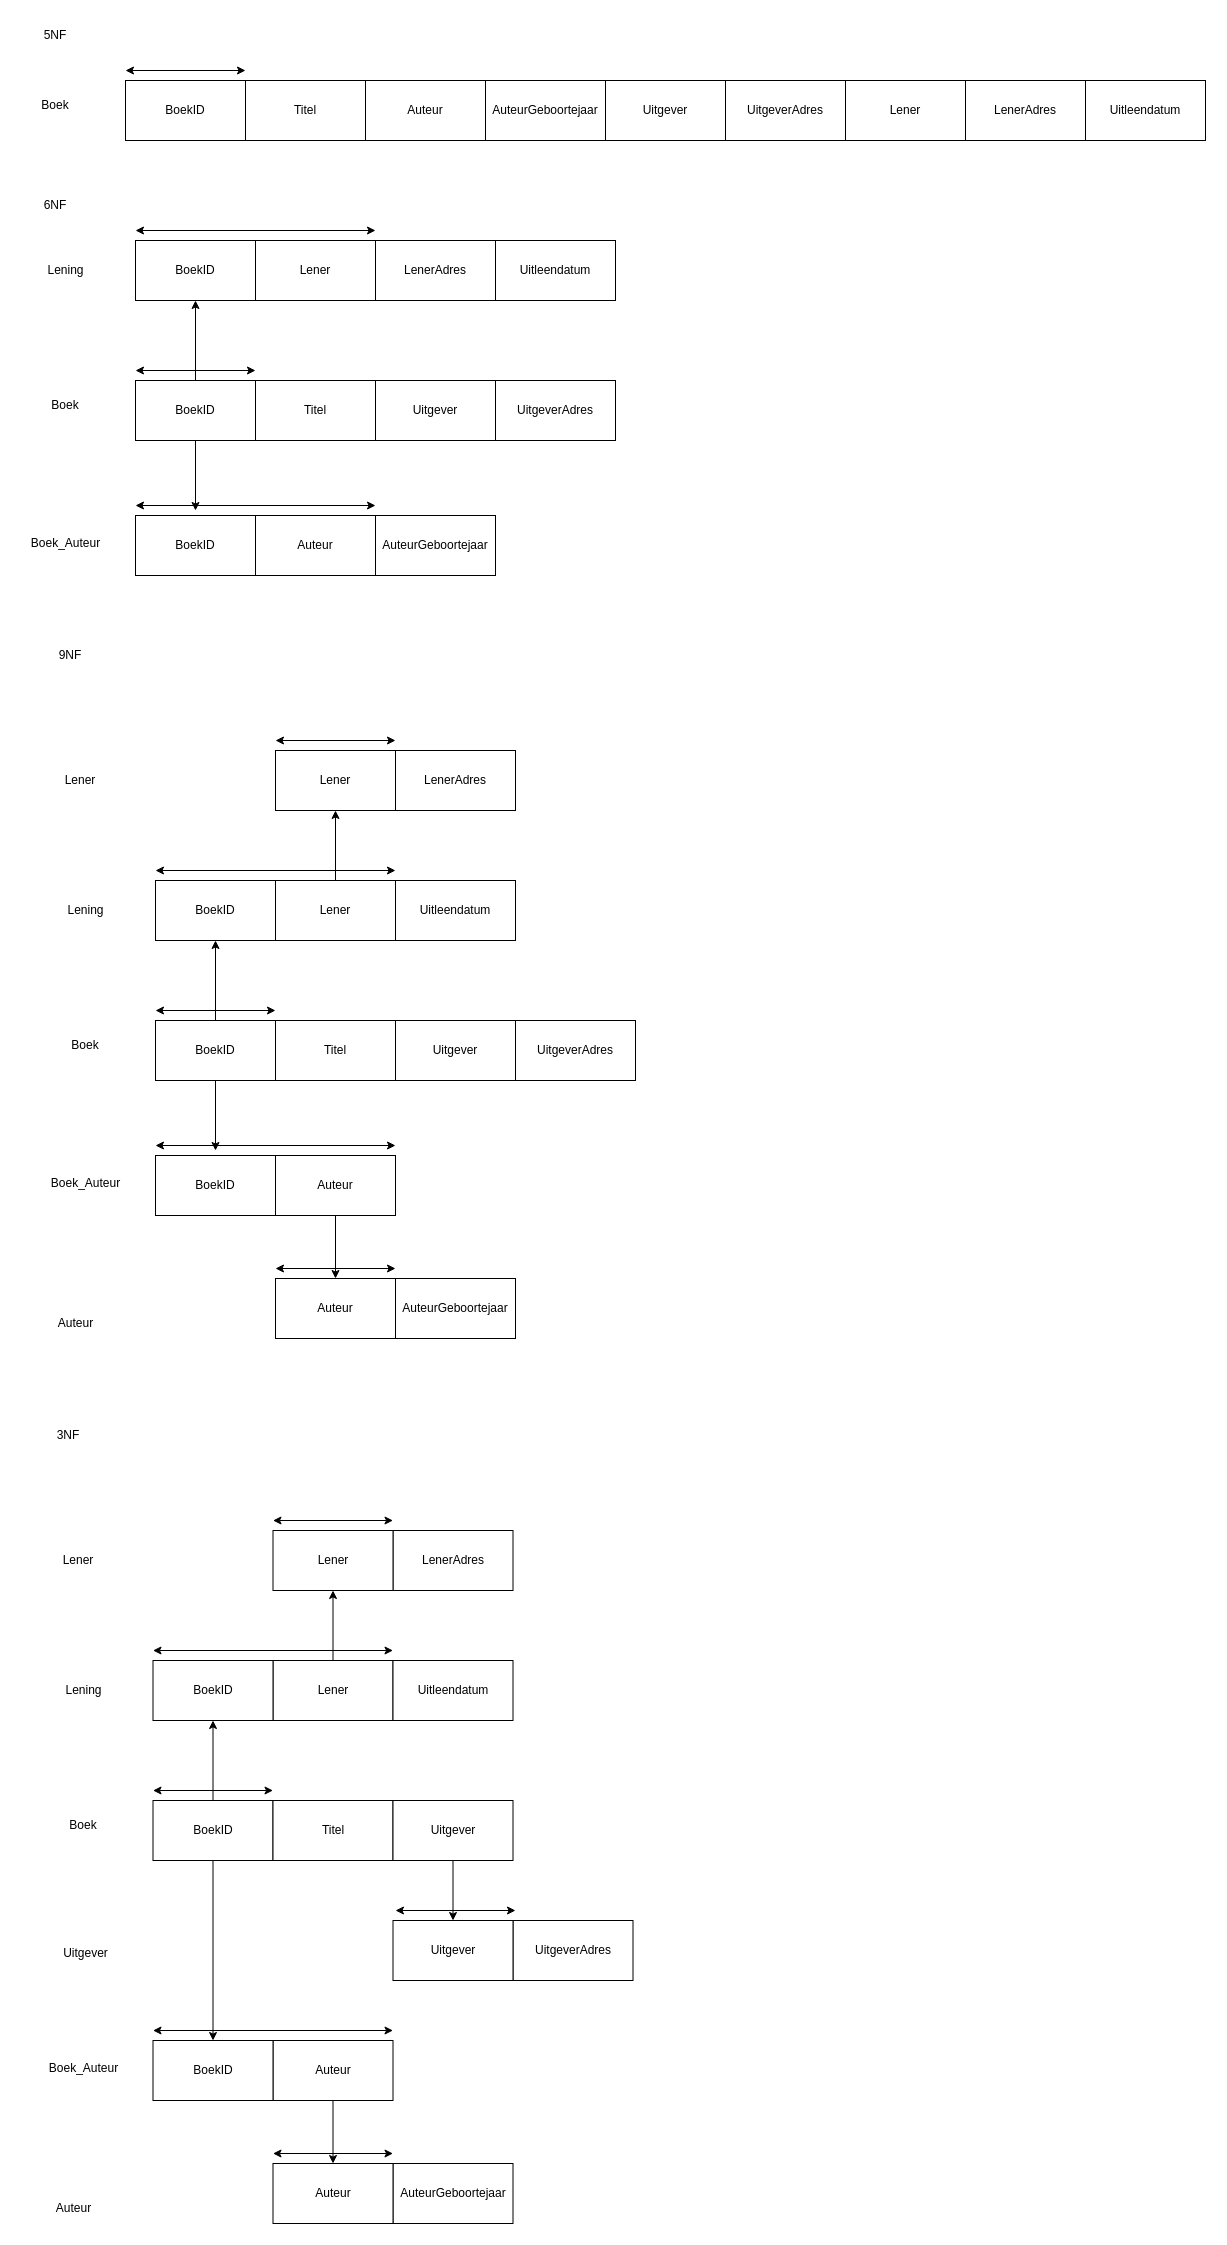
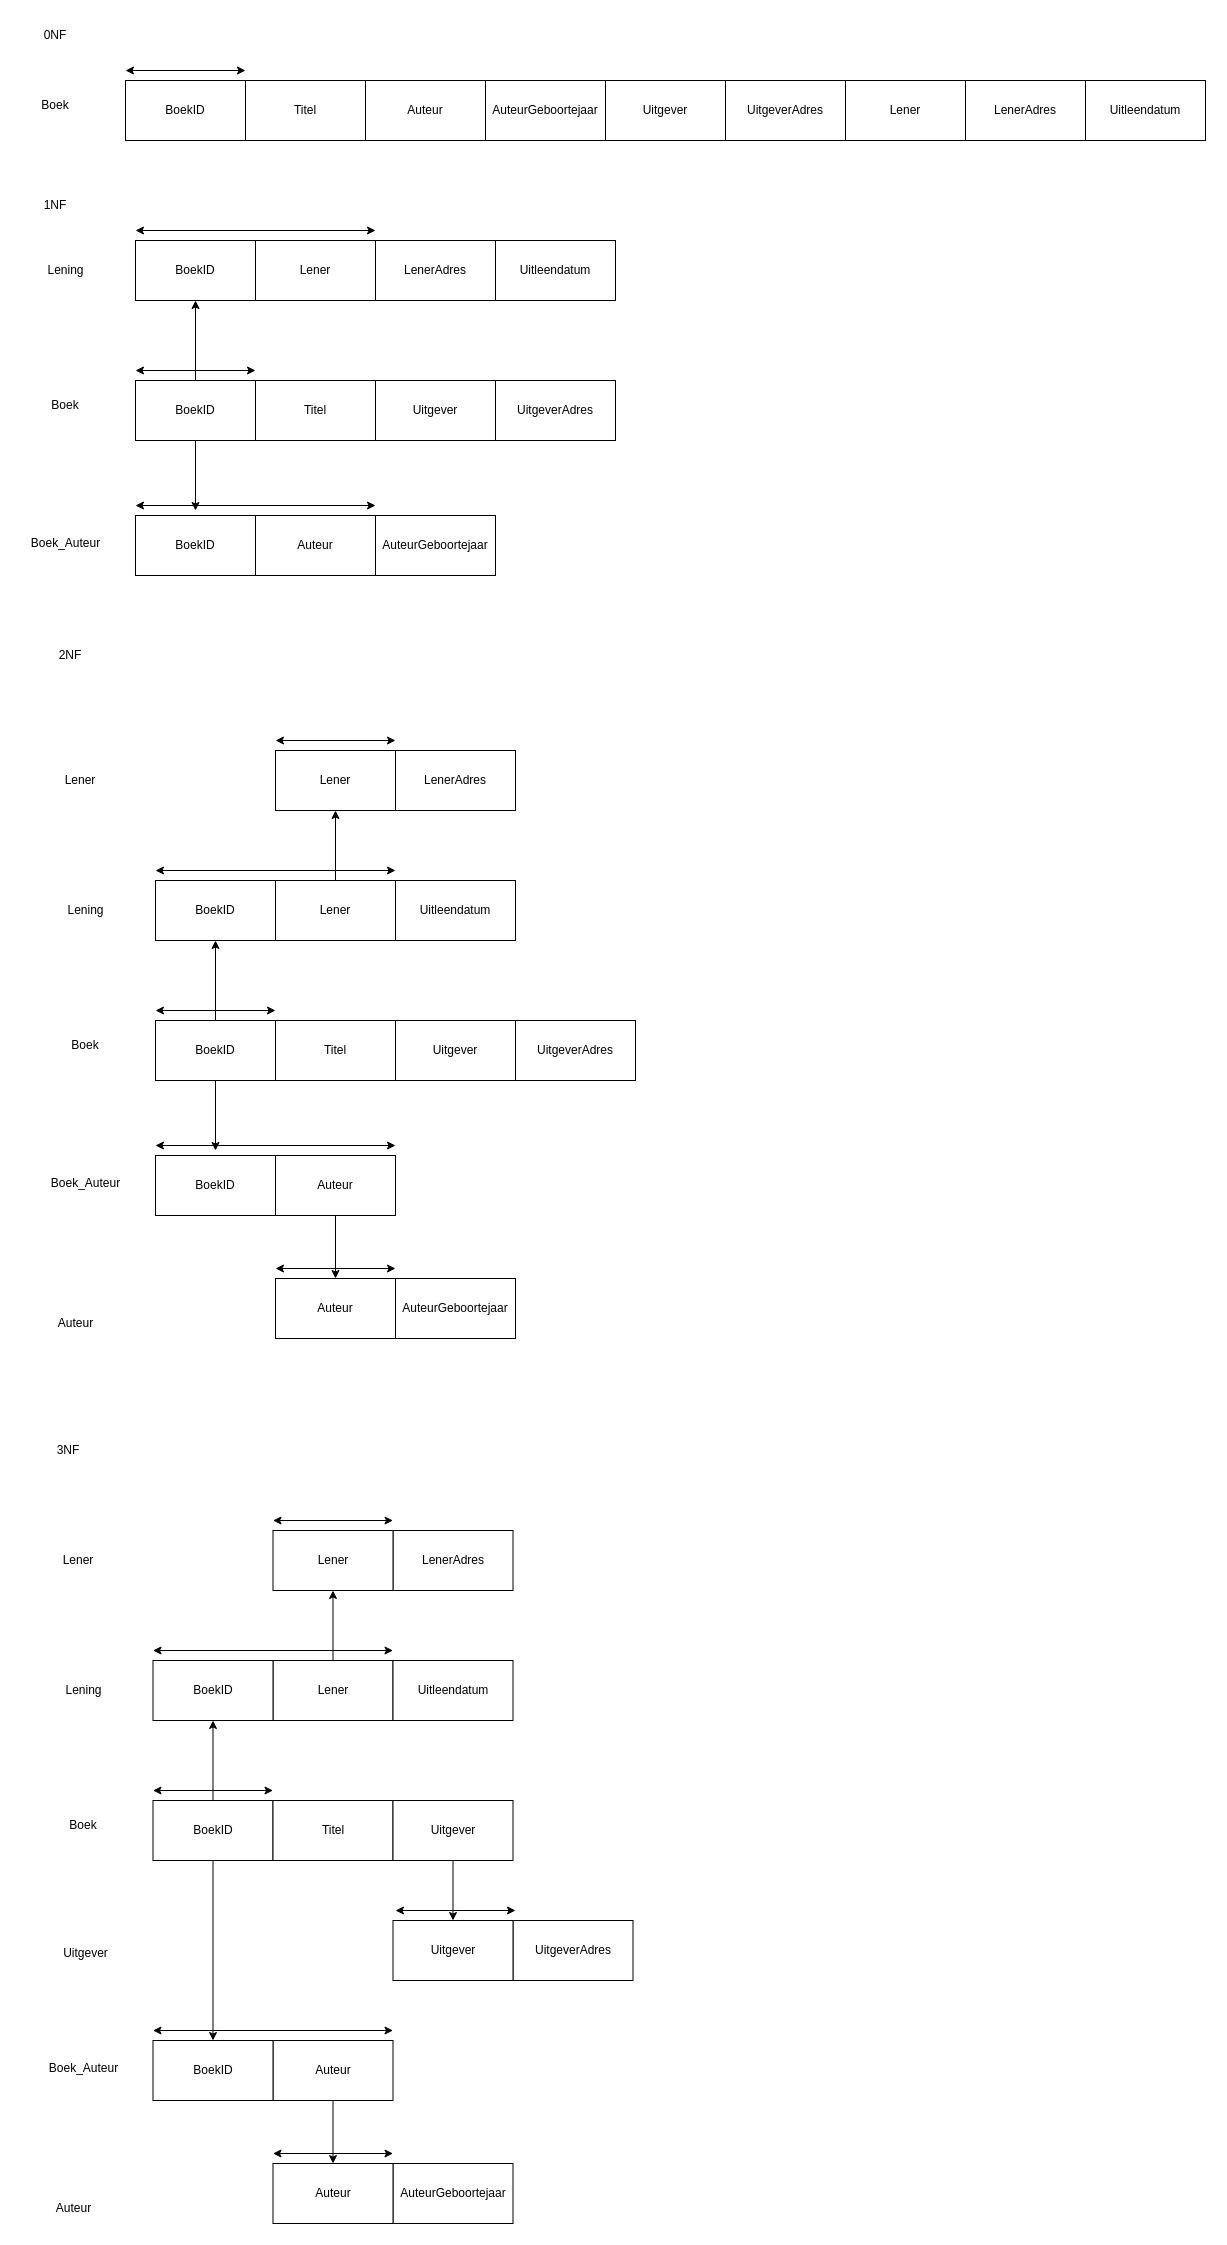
node "5NF": label "5NF" -> "0NF"
node "6NF": label "6NF" -> "1NF"
node "9NF": label "9NF" -> "2NF"
node "3NF": moved (68, 1436) -> (68, 1451)
